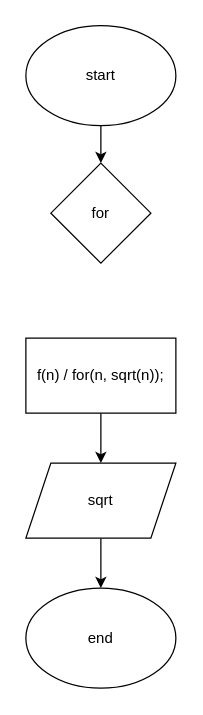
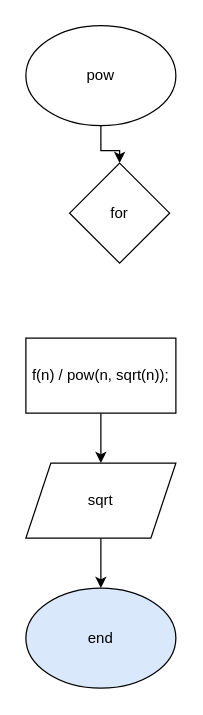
node "start": label "start" -> "pow"
node "for": moved (101, 213) -> (119, 213)
node "f(n) / for(n, sqrt(n));": label "f(n) / for(n, sqrt(n));" -> "f(n) / pow(n, sqrt(n));"
node "end": fillcolor #ffffff -> #dae8fc
